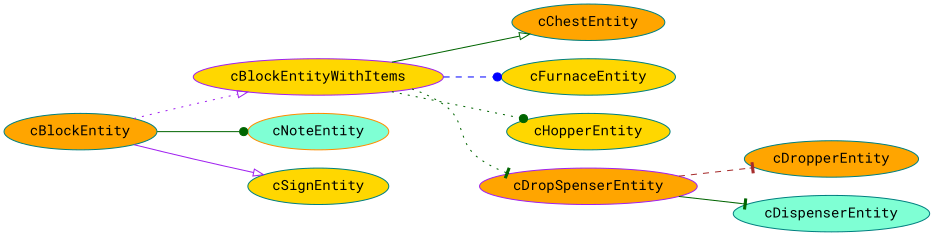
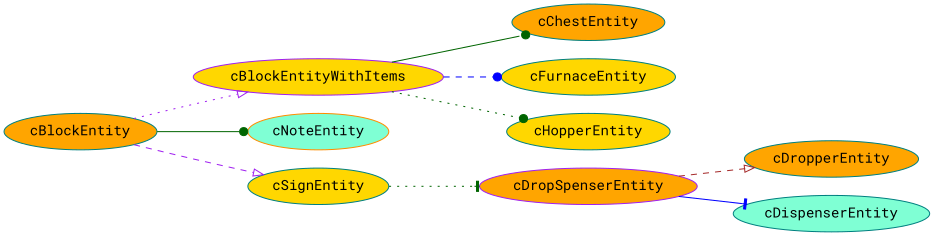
edge "cBlockEntityWithItems" -> "cChestEntity": arrowhead onormal -> dot
edge "cBlockEntityWithItems" -> "cDropSpenserEntity": now "cSignEntity" -> "cDropSpenserEntity"
edge "cBlockEntity" -> "cSignEntity": style solid -> dashed
edge "cDropSpenserEntity" -> "cDropperEntity": arrowhead tee -> onormal
edge "cDropSpenserEntity" -> "cDispenserEntity": color darkgreen -> blue
